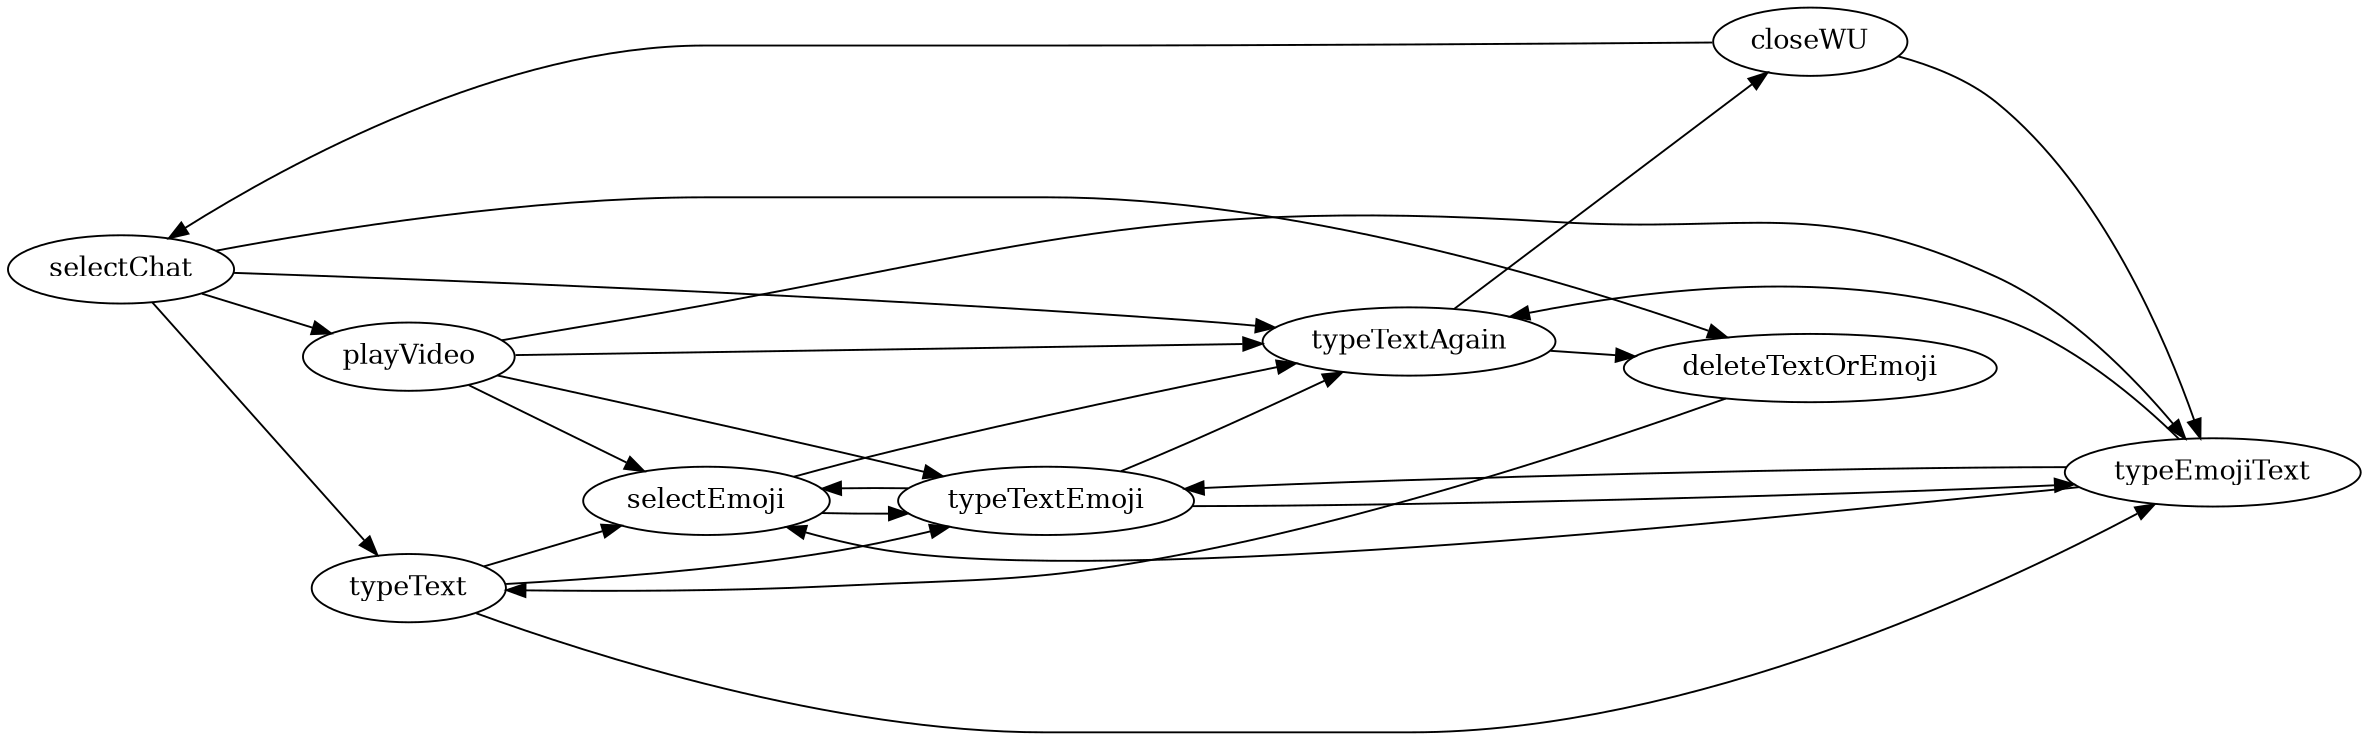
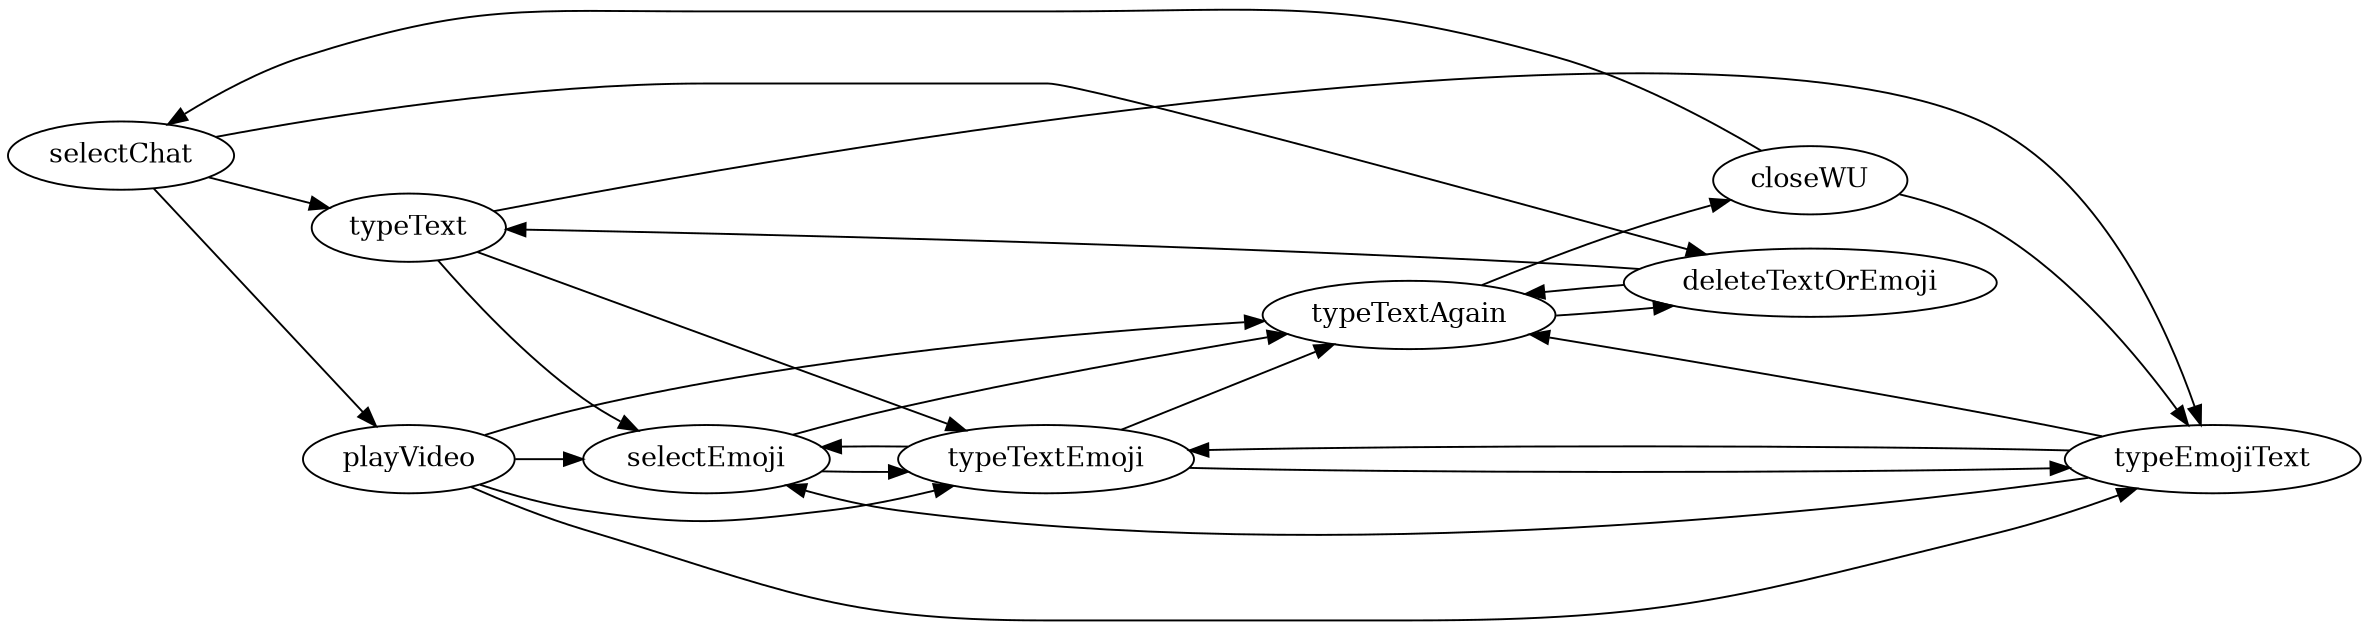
edge "selectChat" -> "typeTextAgain": now "deleteTextOrEmoji" -> "typeTextAgain"
